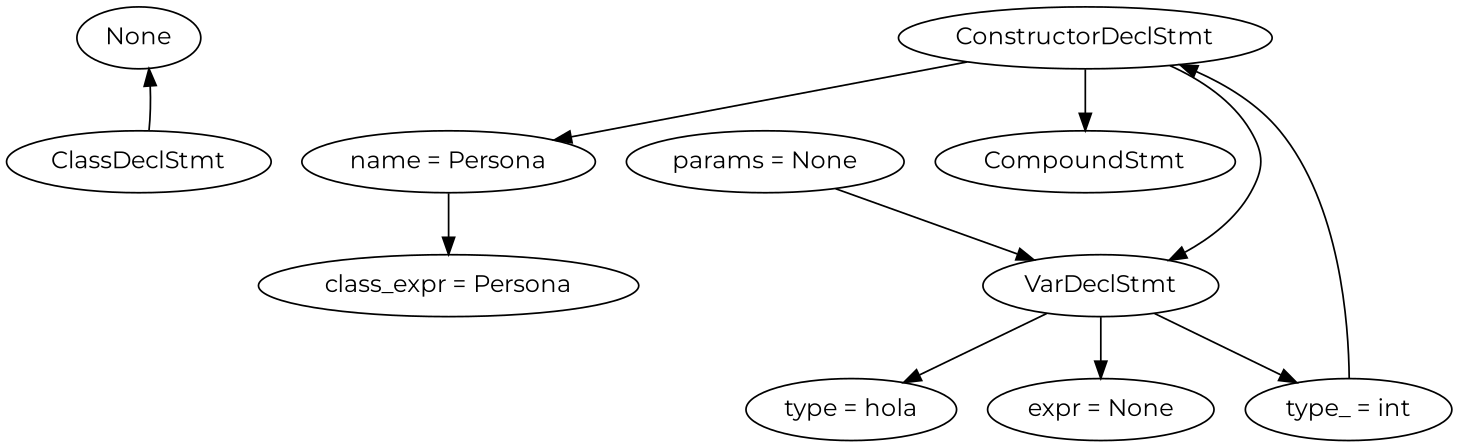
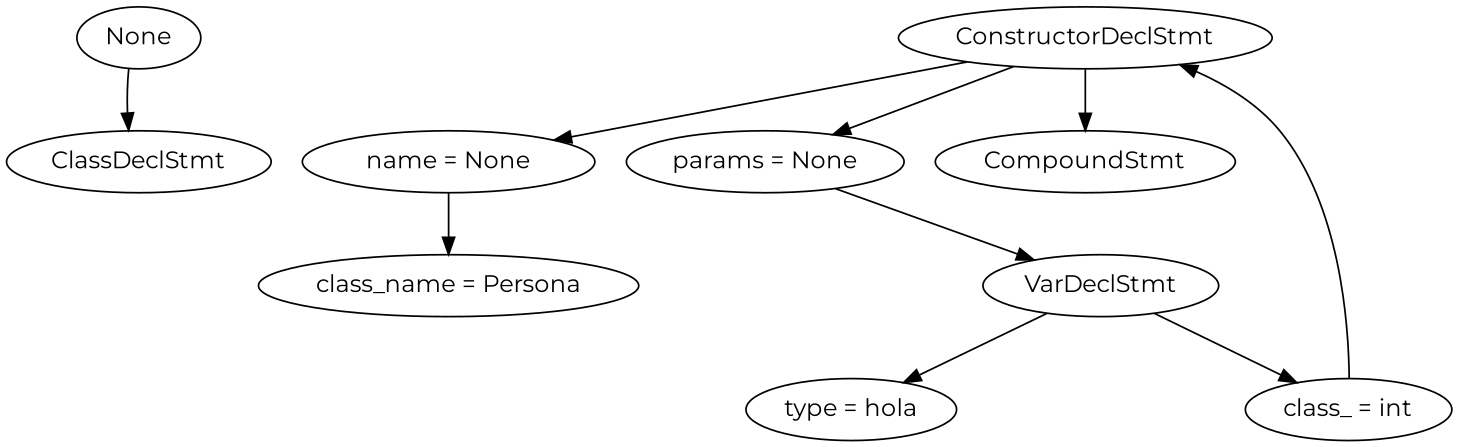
edge "ClassDeclStmt" -> "None": reversed
edge "ConstructorDeclStmt" -> "VarDeclStmt": now "ConstructorDeclStmt" -> "params = None"
node "name = Persona": label "name = Persona" -> "name = None"
node "class_expr = Persona": label "class_expr = Persona" -> "class_name = Persona"
node "expr = None": removed
node "type_ = int": label "type_ = int" -> "class_ = int"
